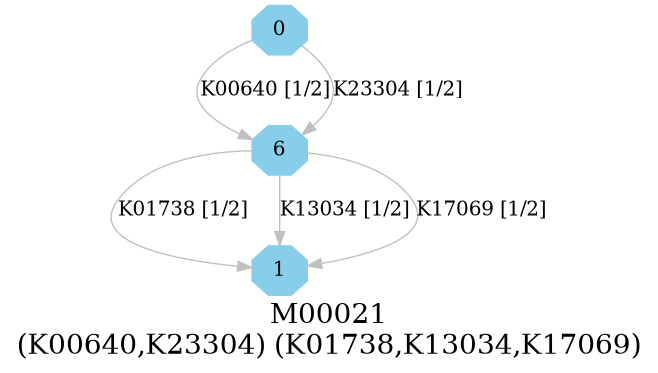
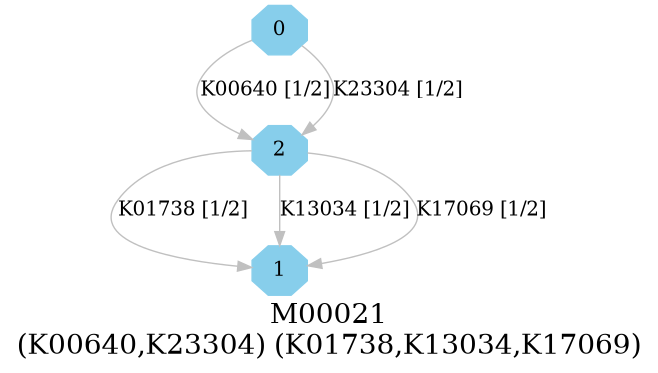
node "6": label "6" -> "2"
